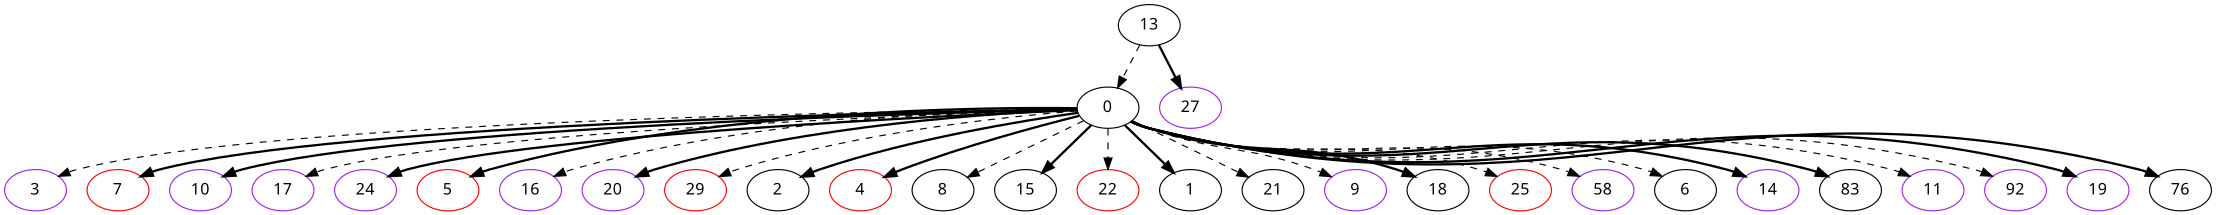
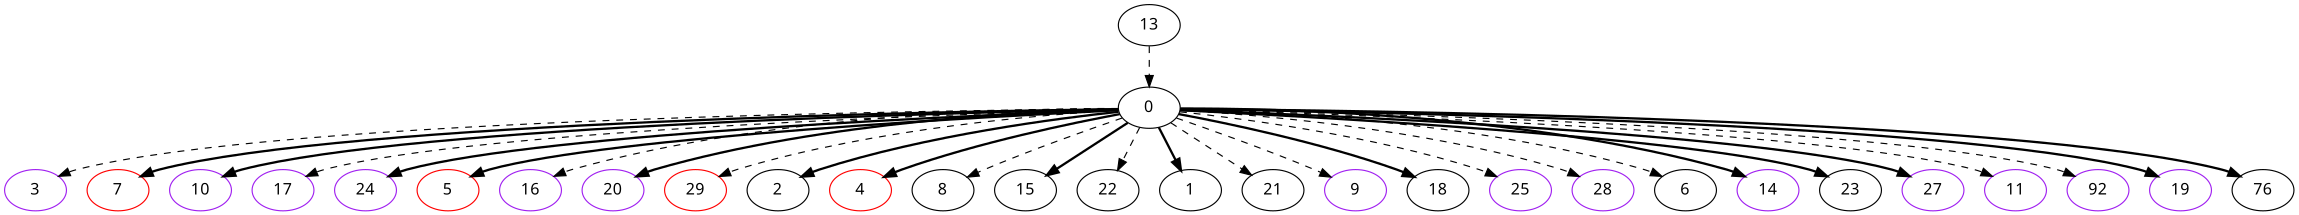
edge "13" -> "27": now "0" -> "27"
node "22": color red -> black
node "25": color red -> purple
node "58": label "58" -> "28"
node "83": label "83" -> "23"
